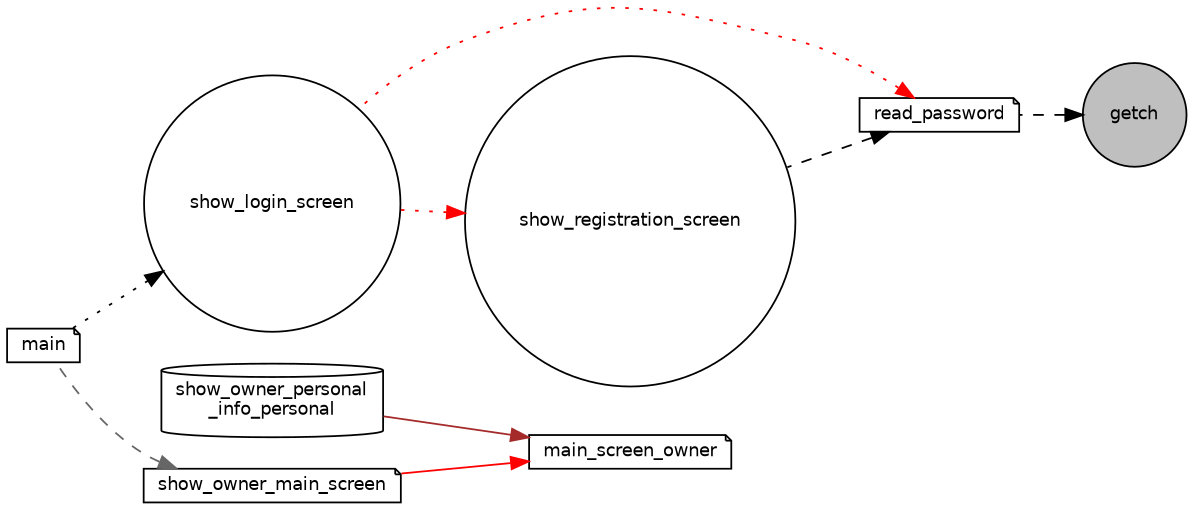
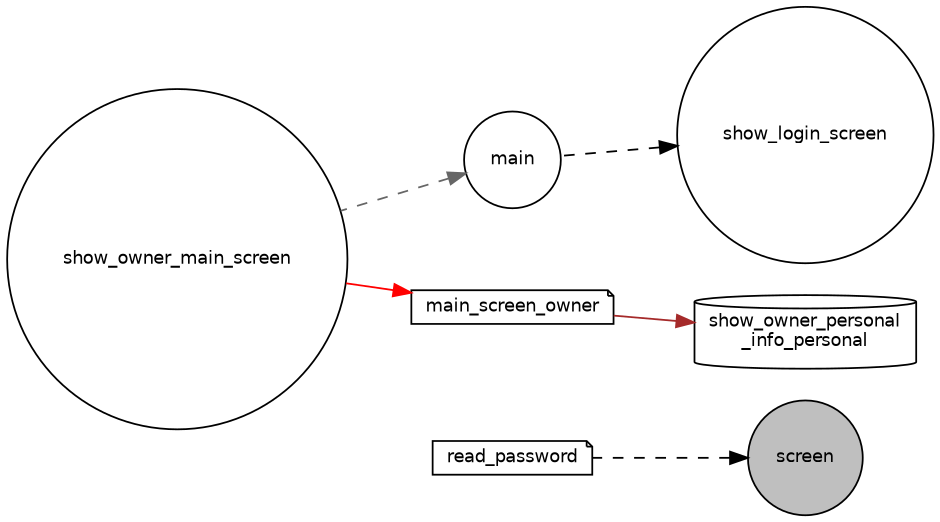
edge "show_login_screen" -> "read_password": removed
node "getch": label "getch" -> "screen"
node "show_registration_screen": removed
edge "main" -> "show_login_screen": style dotted -> dashed
node "main": shape note -> circle
edge "main" -> "show_owner_main_screen": reversed
edge "show_owner_personal _info_personal" -> "main_screen_owner": reversed
node "show_owner_main_screen": shape note -> circle
